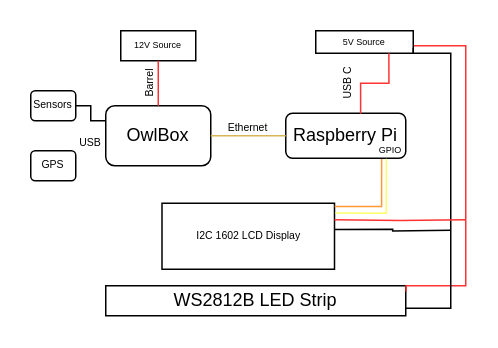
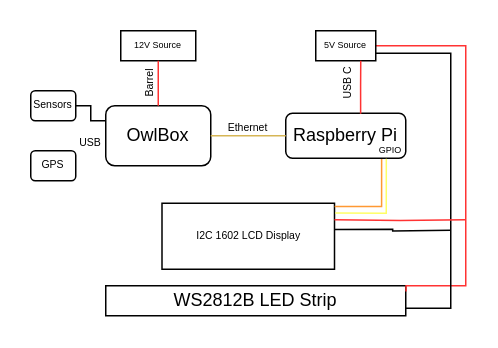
node "5V Source": size 98x23 -> 60x30
